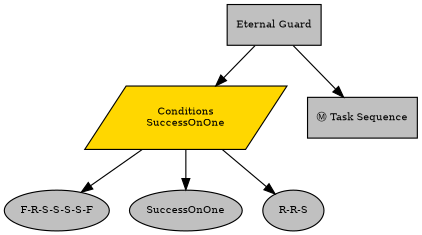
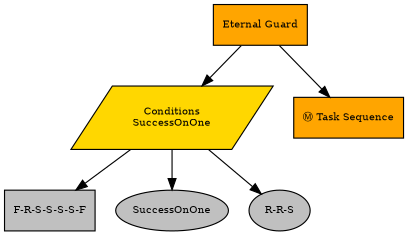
node "Eternal Guard": fillcolor gray -> orange
node "Ⓜ Task Sequence": fillcolor gray -> orange
node "F-R-S-S-S-S-F": shape ellipse -> box
